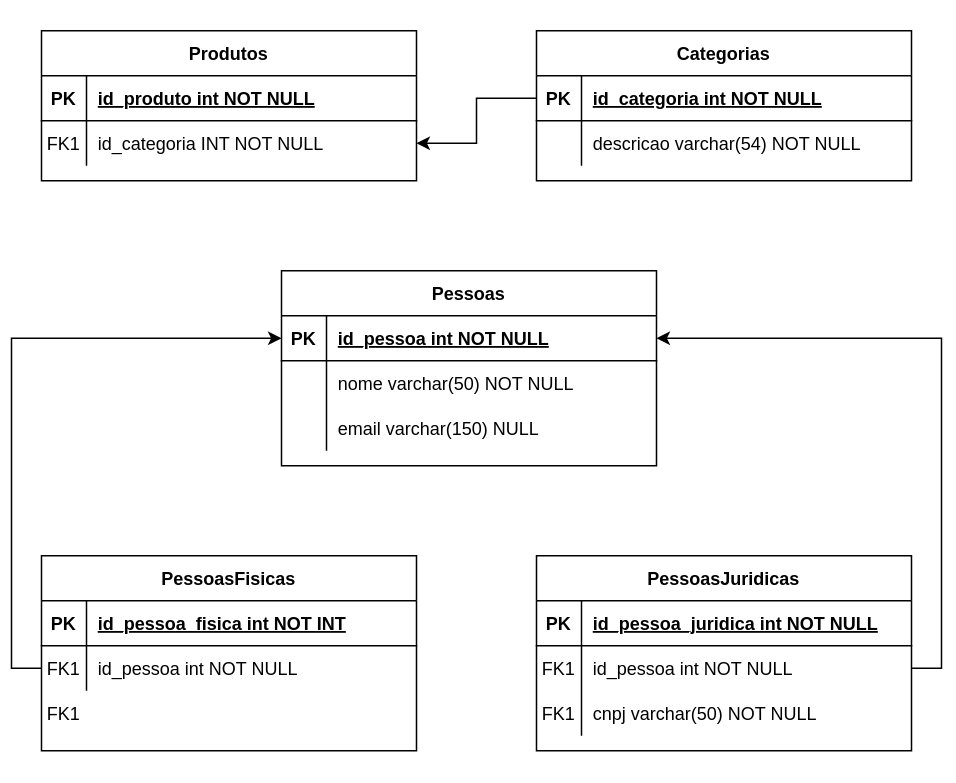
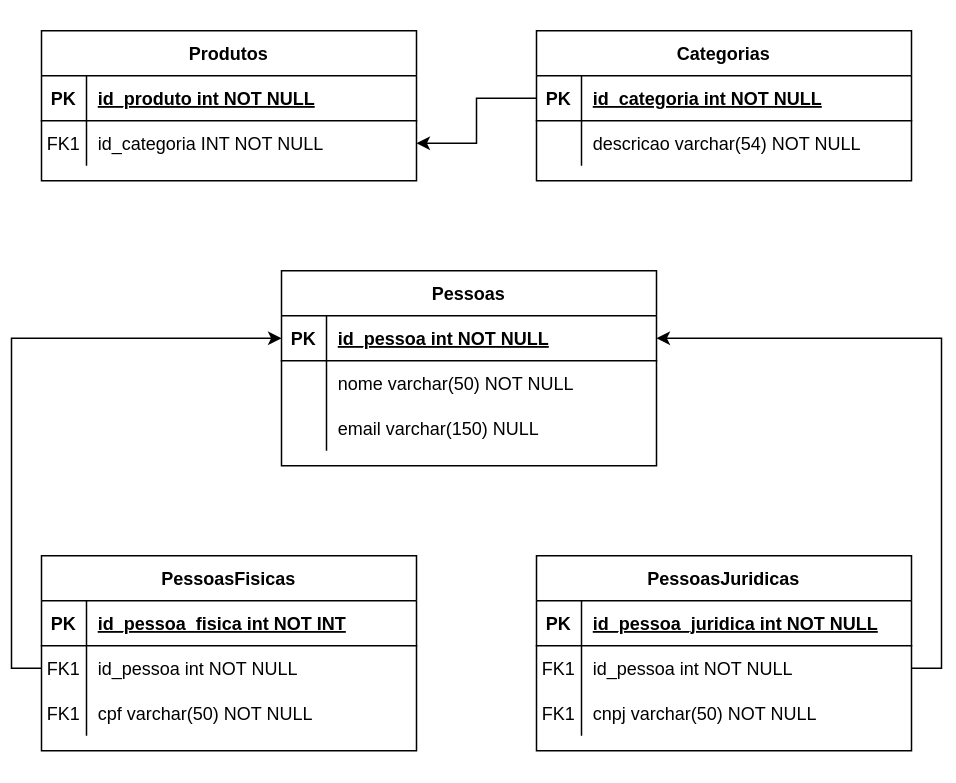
node "cpf varchar(50) NOT NULL": added
